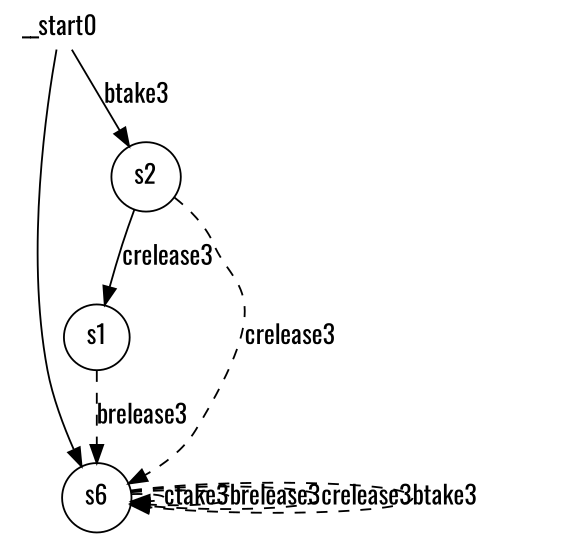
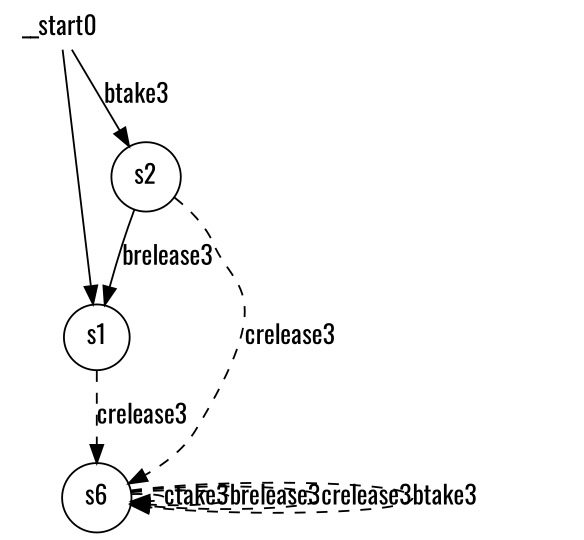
edge "__start0" -> "s6": now "__start0" -> "s1"
edge "s2" -> "s1": label "crelease3" -> "brelease3"
edge "s1" -> "s6": label "brelease3" -> "crelease3"
